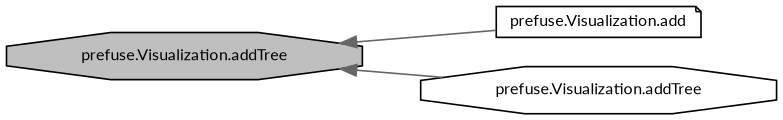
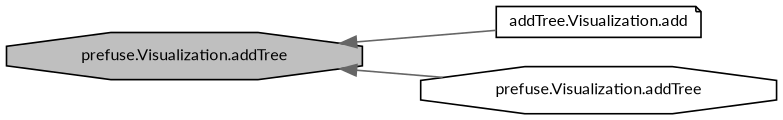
node "prefuse.Visualization.add": label "prefuse.Visualization.add" -> "addTree.Visualization.add"
